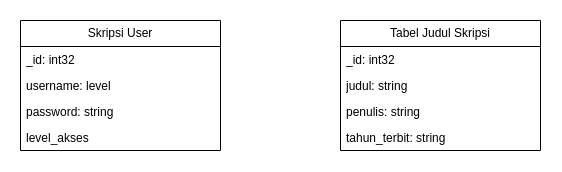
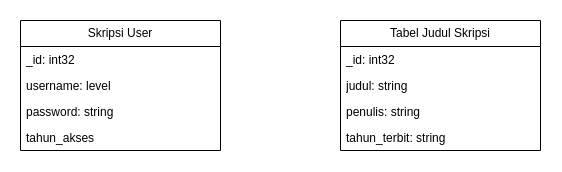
node "level_akses": label "level_akses" -> "tahun_akses"
